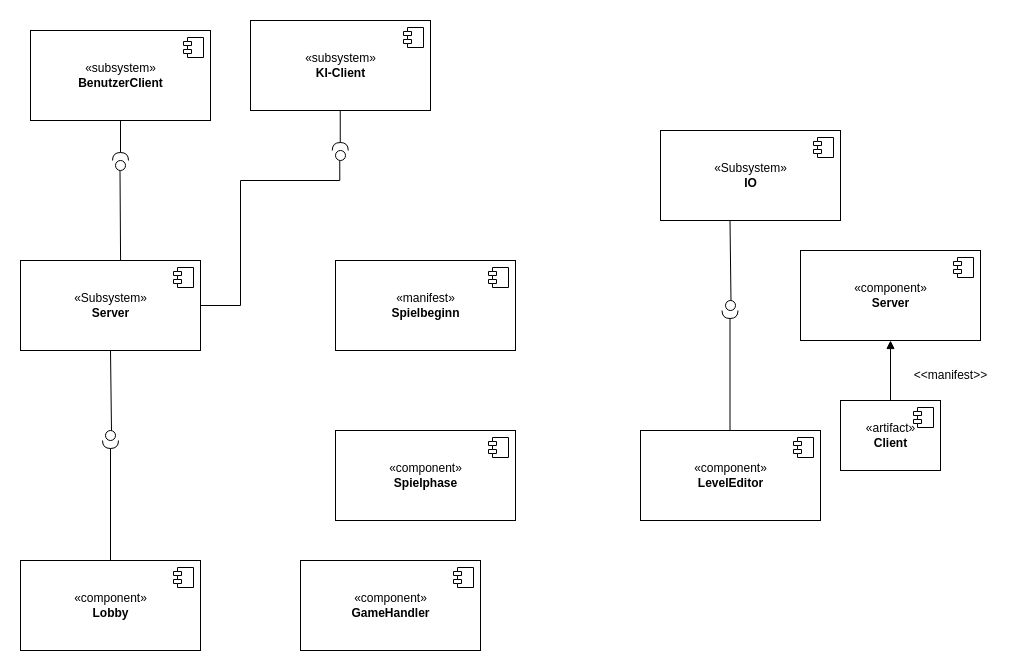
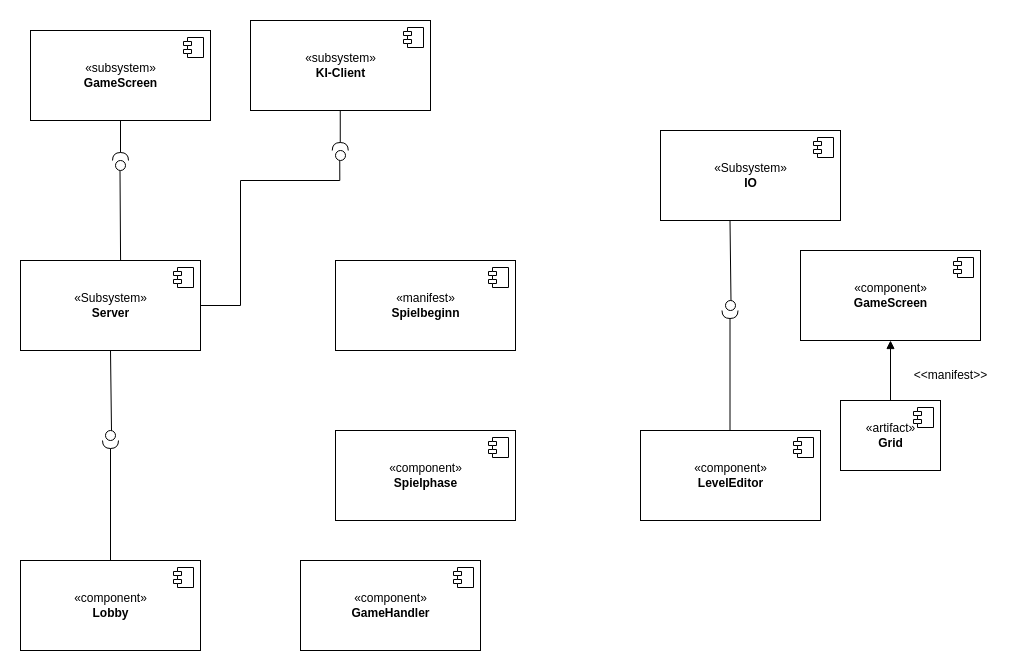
node "«subsystem» BenutzerClient": label "«subsystem» BenutzerClient" -> "«subsystem» GameScreen"
node "«component» Server": label "«component» Server" -> "«component» GameScreen"
node "«artifact» Client": label "«artifact» Client" -> "«artifact» Grid"
